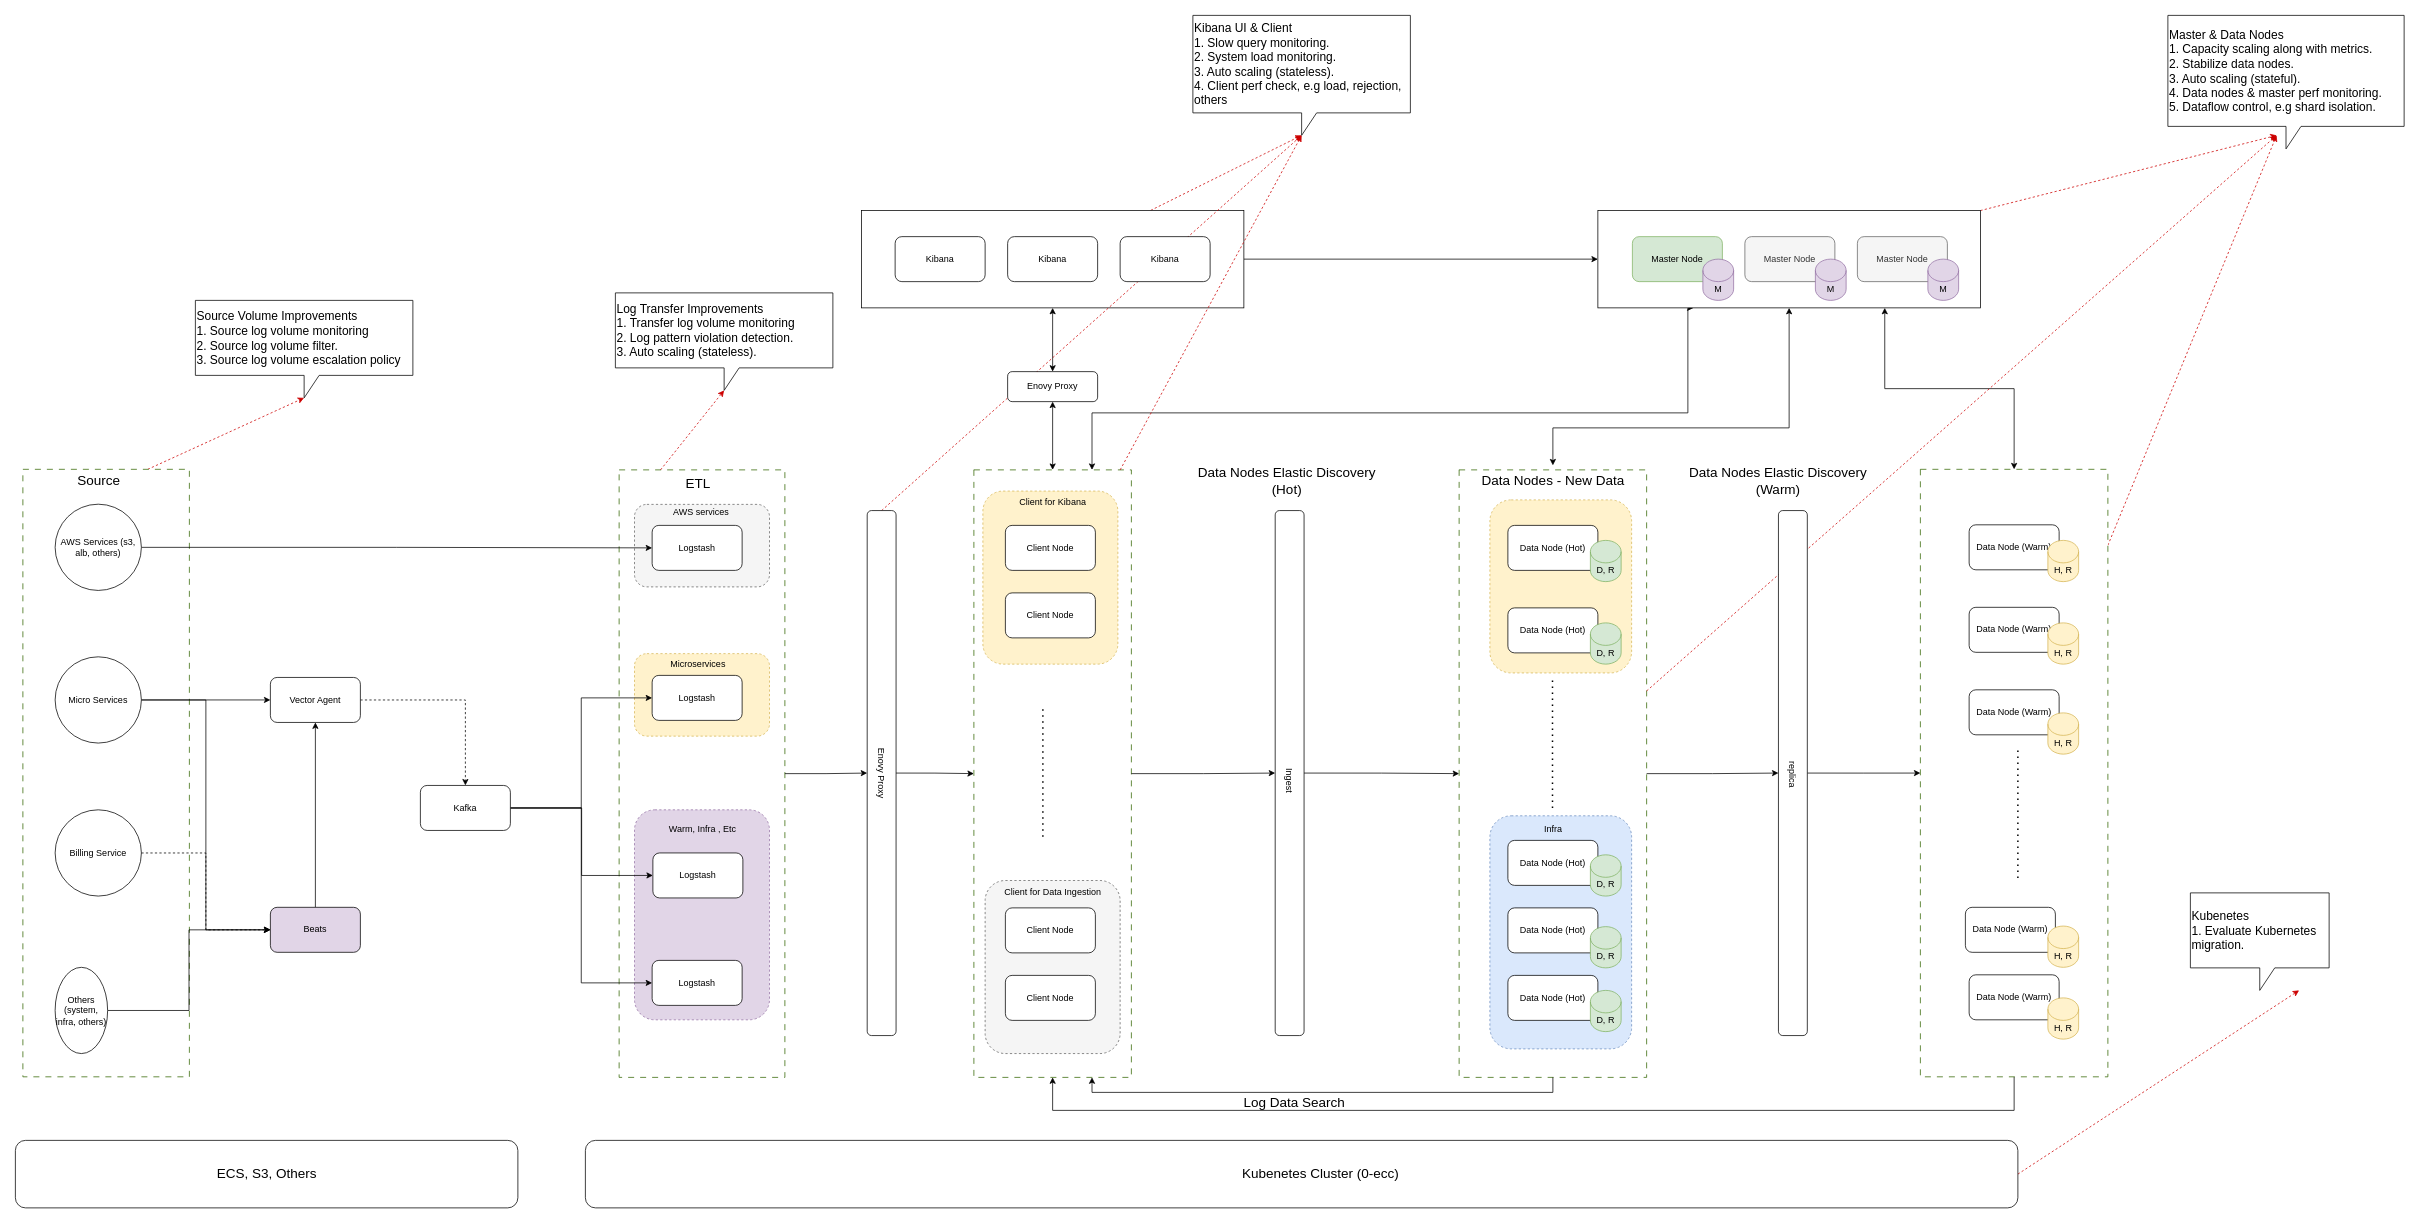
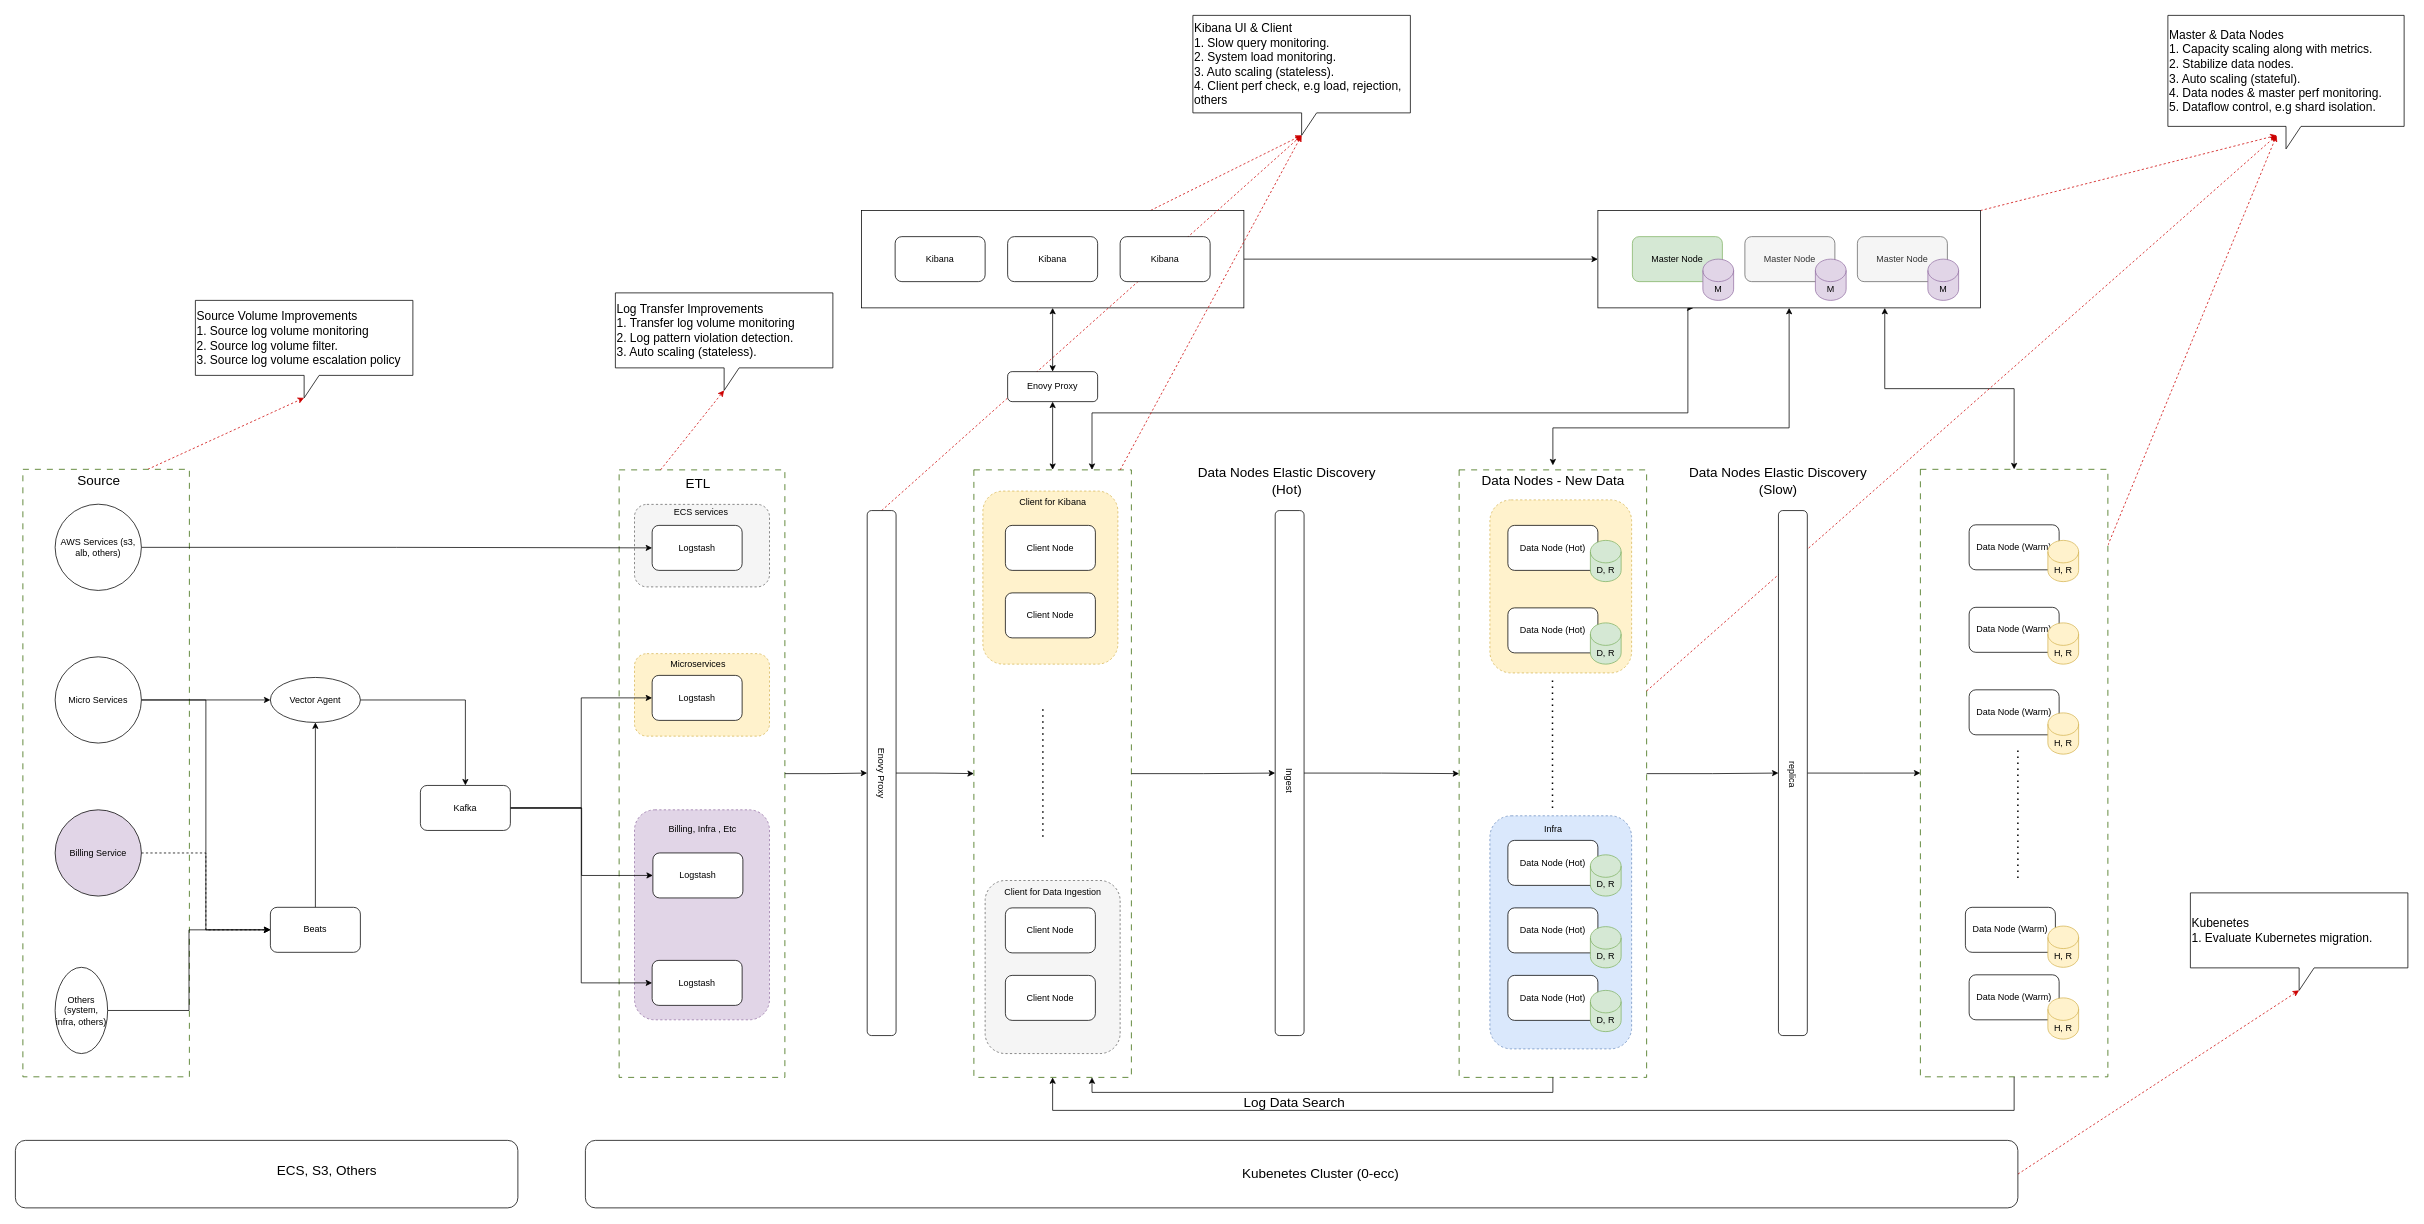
node "Data Nodes Elastic Discovery (Warm)": label "Data Nodes Elastic Discovery (Warm)" -> "Data Nodes Elastic Discovery (Slow)"
node "AWS services": label "AWS services" -> "ECS services"
node "Vector Agent": shape rounded rectangle -> ellipse
edge "Vector Agent" -> "Kafka": style dashed -> solid
node "Warm, Infra , Etc": label "Warm, Infra , Etc" -> "Billing, Infra , Etc"
node "Billing Service": fillcolor #ffffff -> #e1d5e7
node "Beats": fillcolor #e1d5e7 -> #ffffff
node "Kubenetes 1. Evaluate Kubernetes migration.": size 139x98 -> 218x98
node "ECS, S3, Others": moved (267, 1174) -> (327, 1170)
